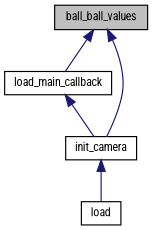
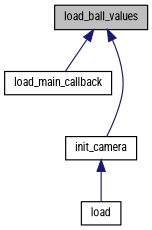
node "ball_ball_values": label "ball_ball_values" -> "load_ball_values"
edge "init_camera" -> "load_main_callback": removed
